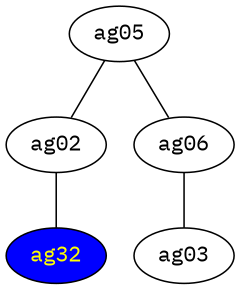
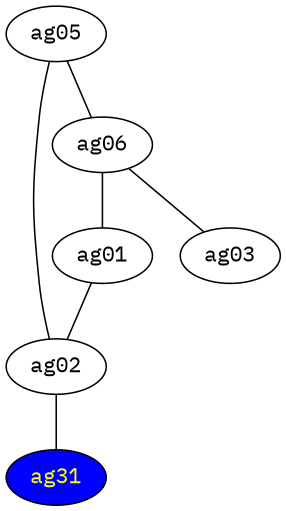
node "ag32": label "ag32" -> "ag31"
node "ag01": added
